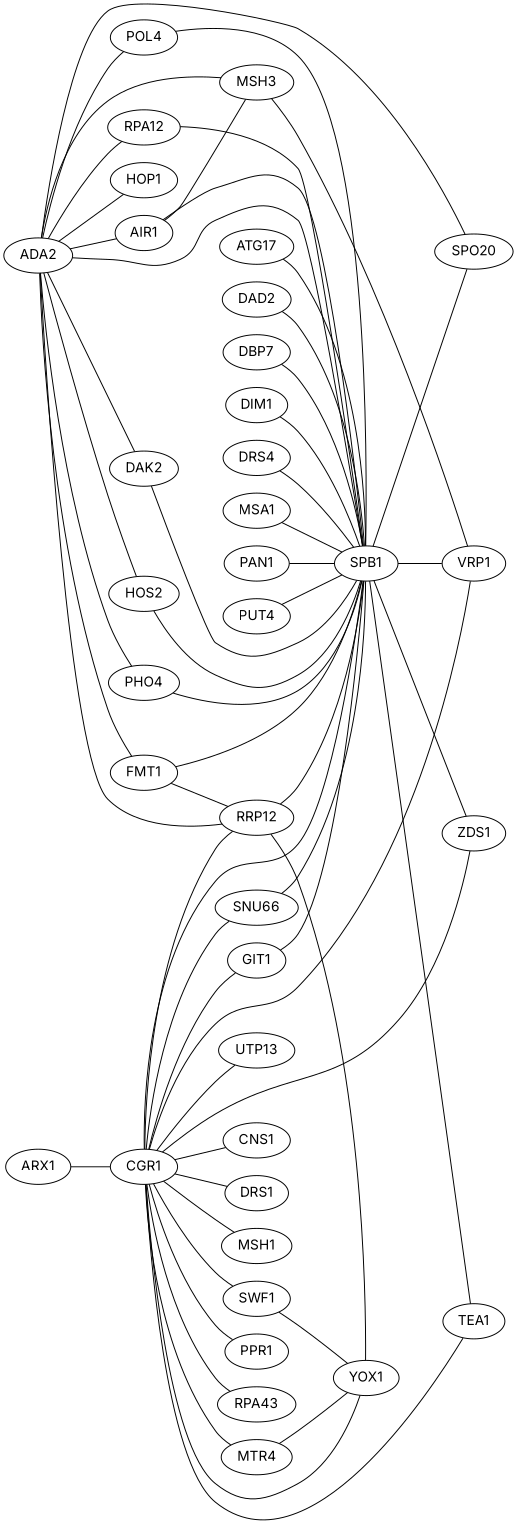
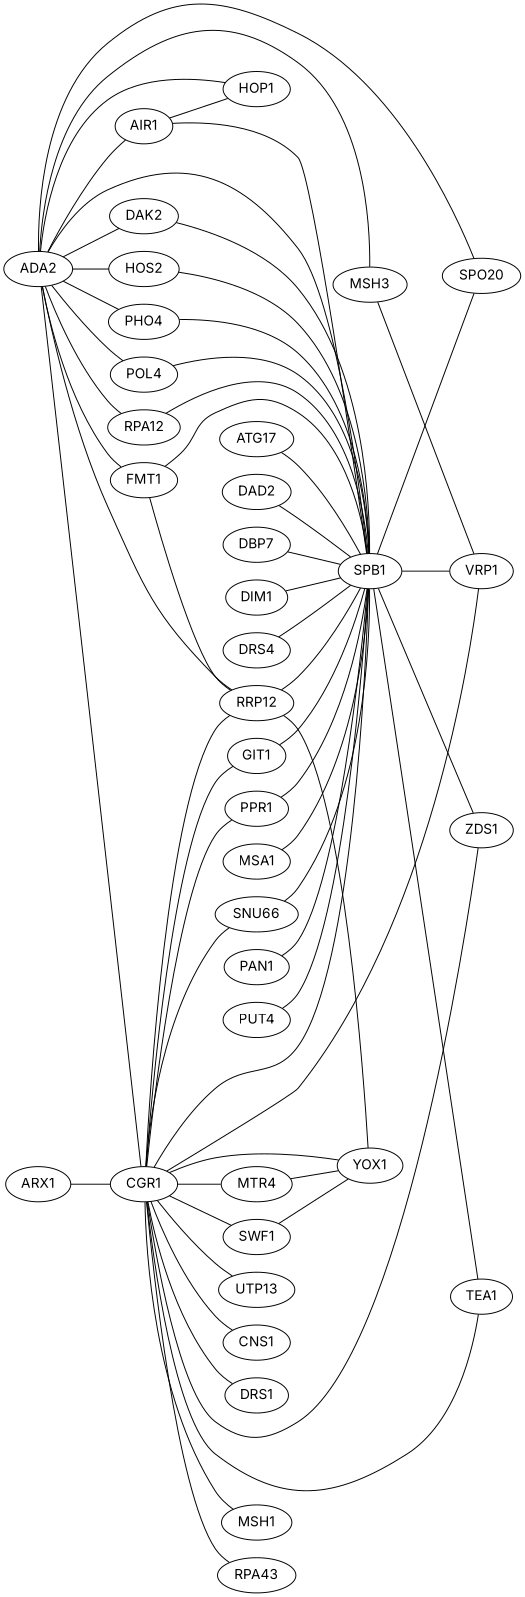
edge "MSH3" -- "AIR1": now "HOP1" -- "AIR1"
edge "SPB1" -- "PPR1": added
edge "ADA2" -- "CGR1": added
